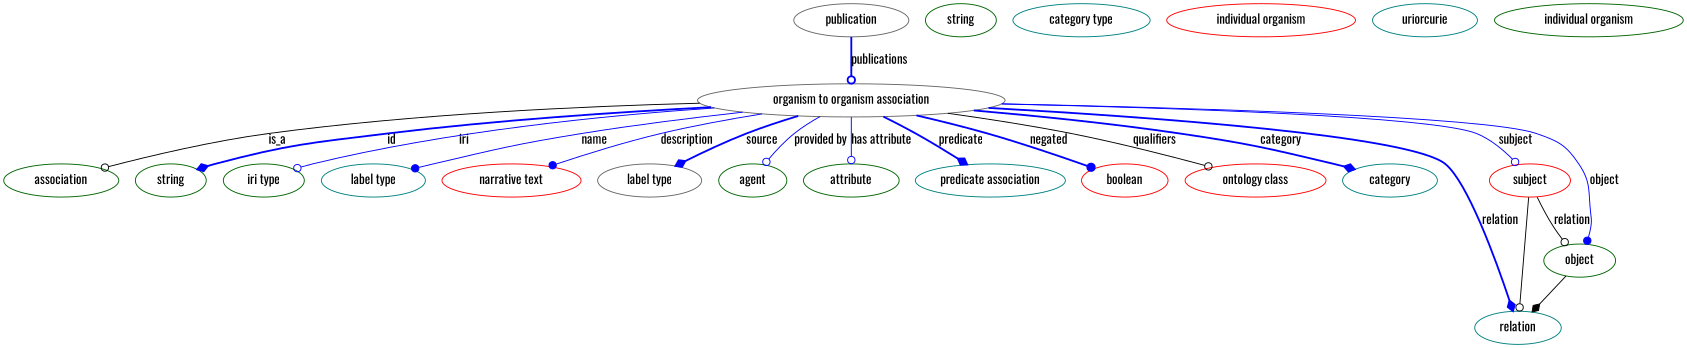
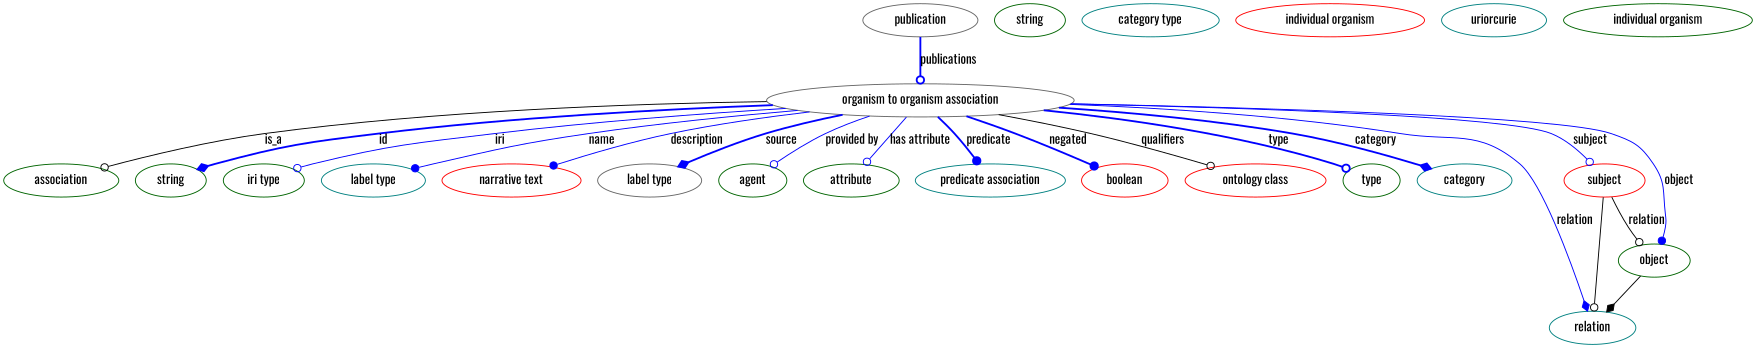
edge "organism to organism association" -> "relation": style bold -> solid
edge "organism to organism association" -> "predicate association": arrowhead diamond -> dot
node "type": added
